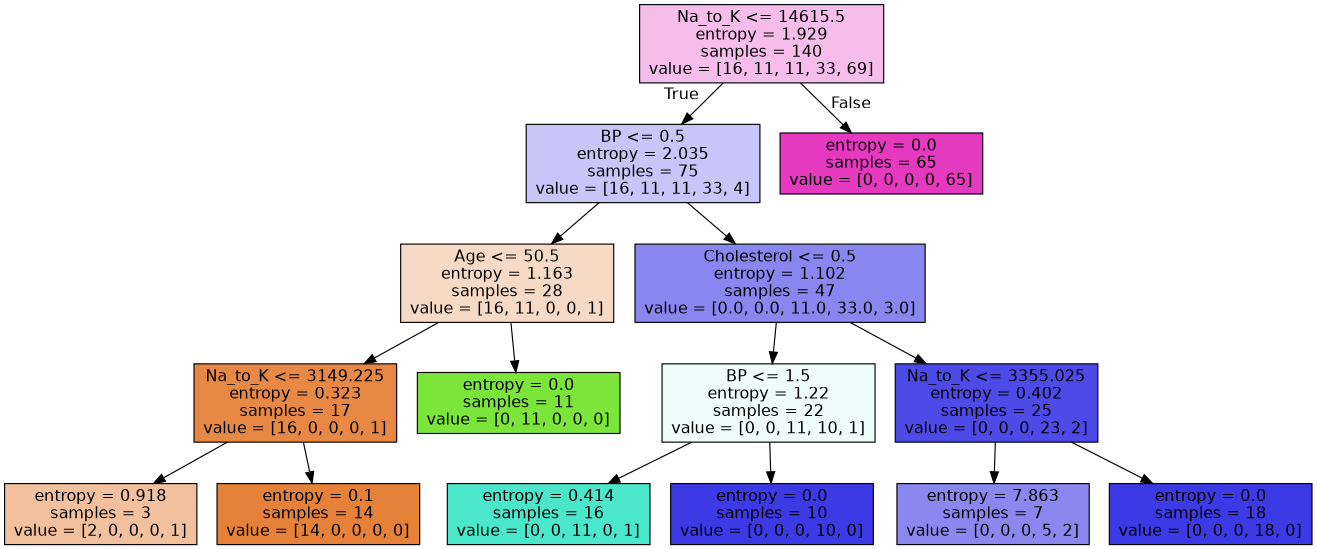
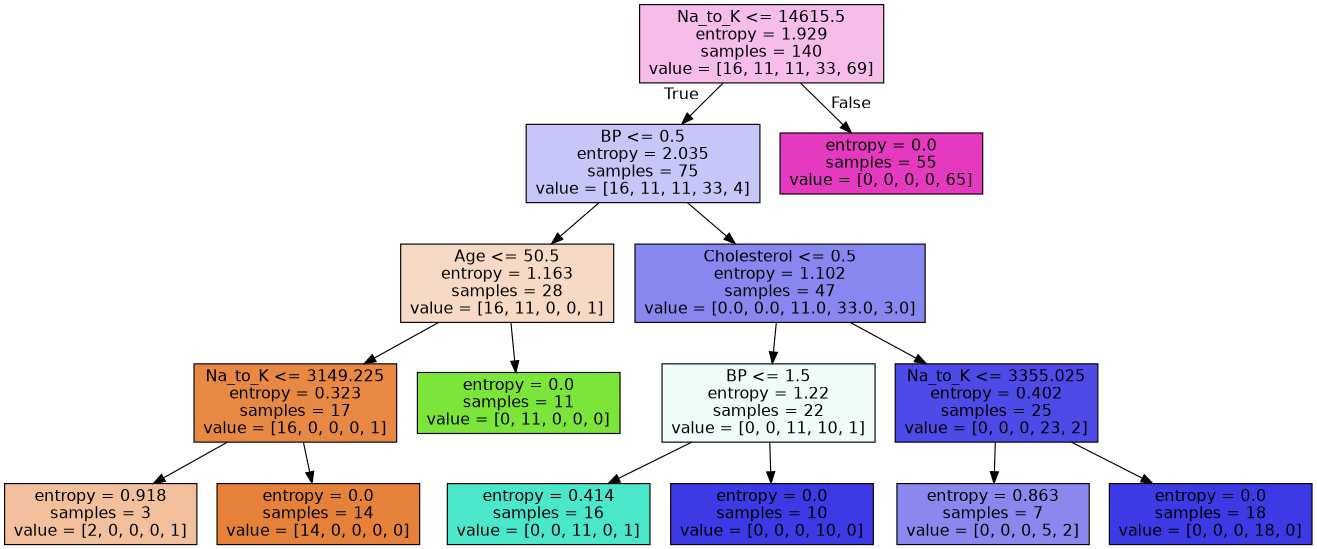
node "entropy = 0.0 samples = 65 value = [0, 0, 0, 0, 65]": label "entropy = 0.0 samples = 65 value = [0, 0, 0, 0, 65]" -> "entropy = 0.0 samples = 55 value = [0, 0, 0, 0, 65]"
node "entropy = 0.1 samples = 14 value = [14, 0, 0, 0, 0]": label "entropy = 0.1 samples = 14 value = [14, 0, 0, 0, 0]" -> "entropy = 0.0 samples = 14 value = [14, 0, 0, 0, 0]"
node "entropy = 7.863 samples = 7 value = [0, 0, 0, 5, 2]": label "entropy = 7.863 samples = 7 value = [0, 0, 0, 5, 2]" -> "entropy = 0.863 samples = 7 value = [0, 0, 0, 5, 2]"
